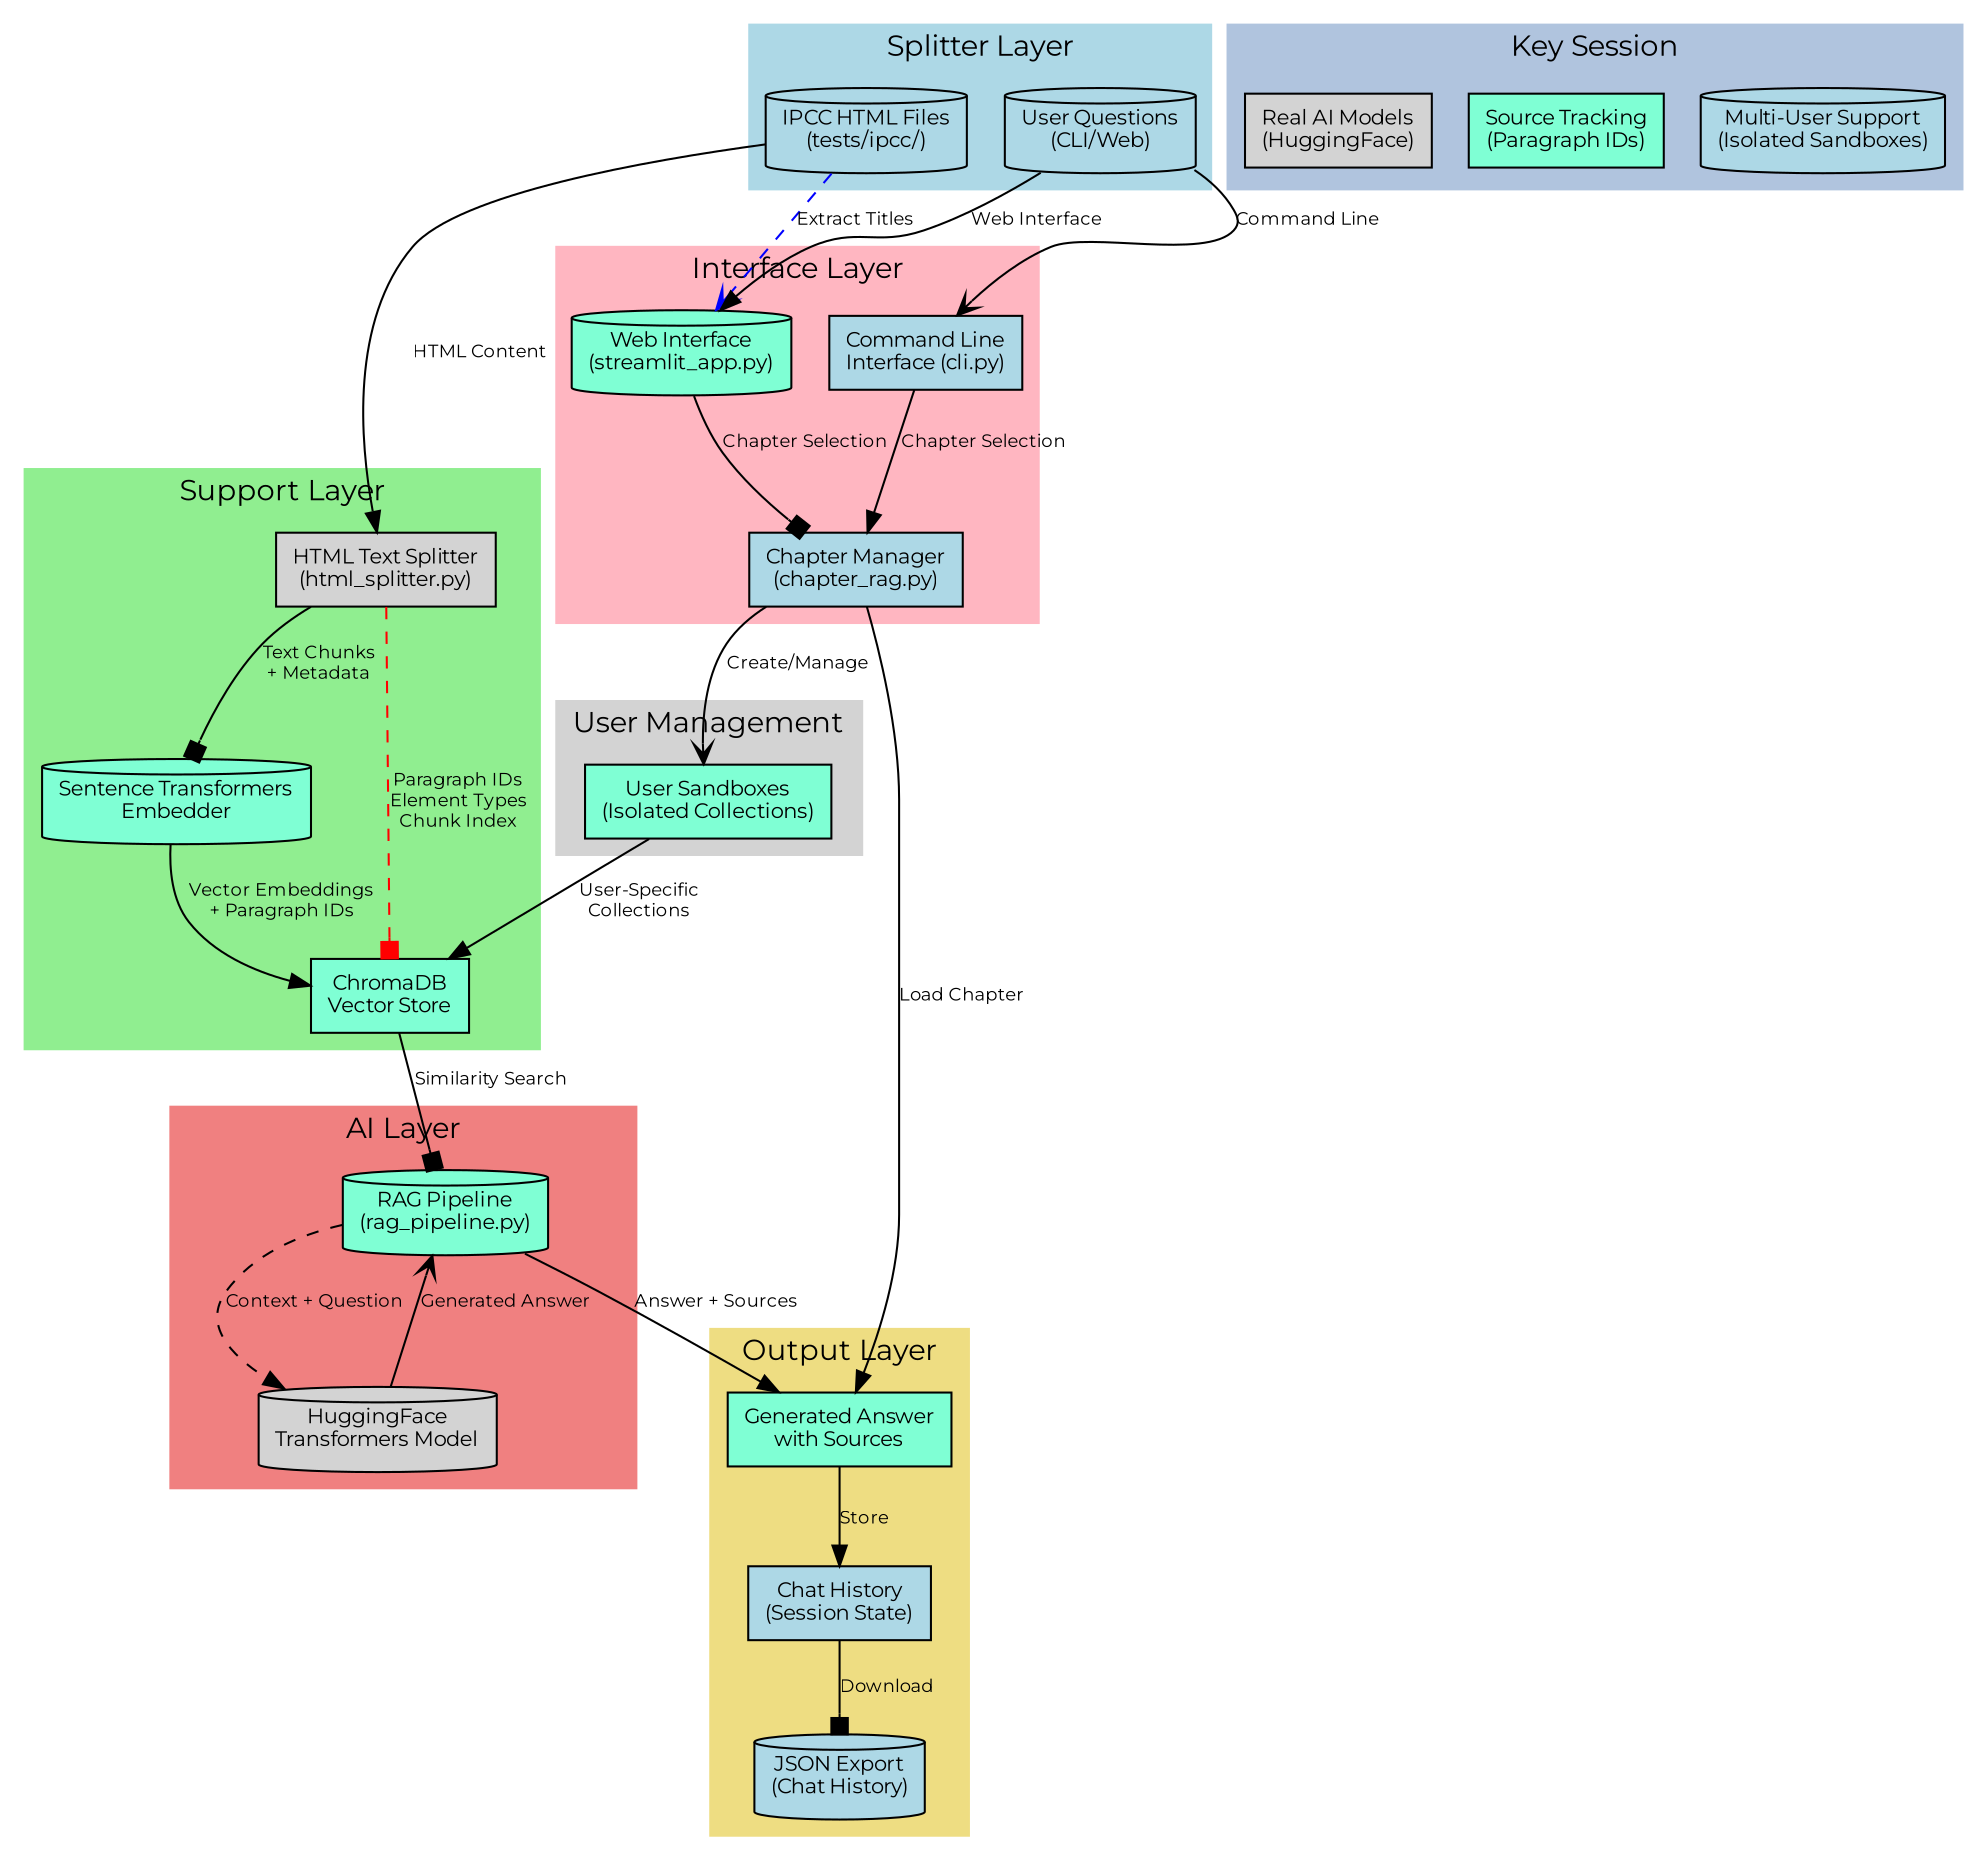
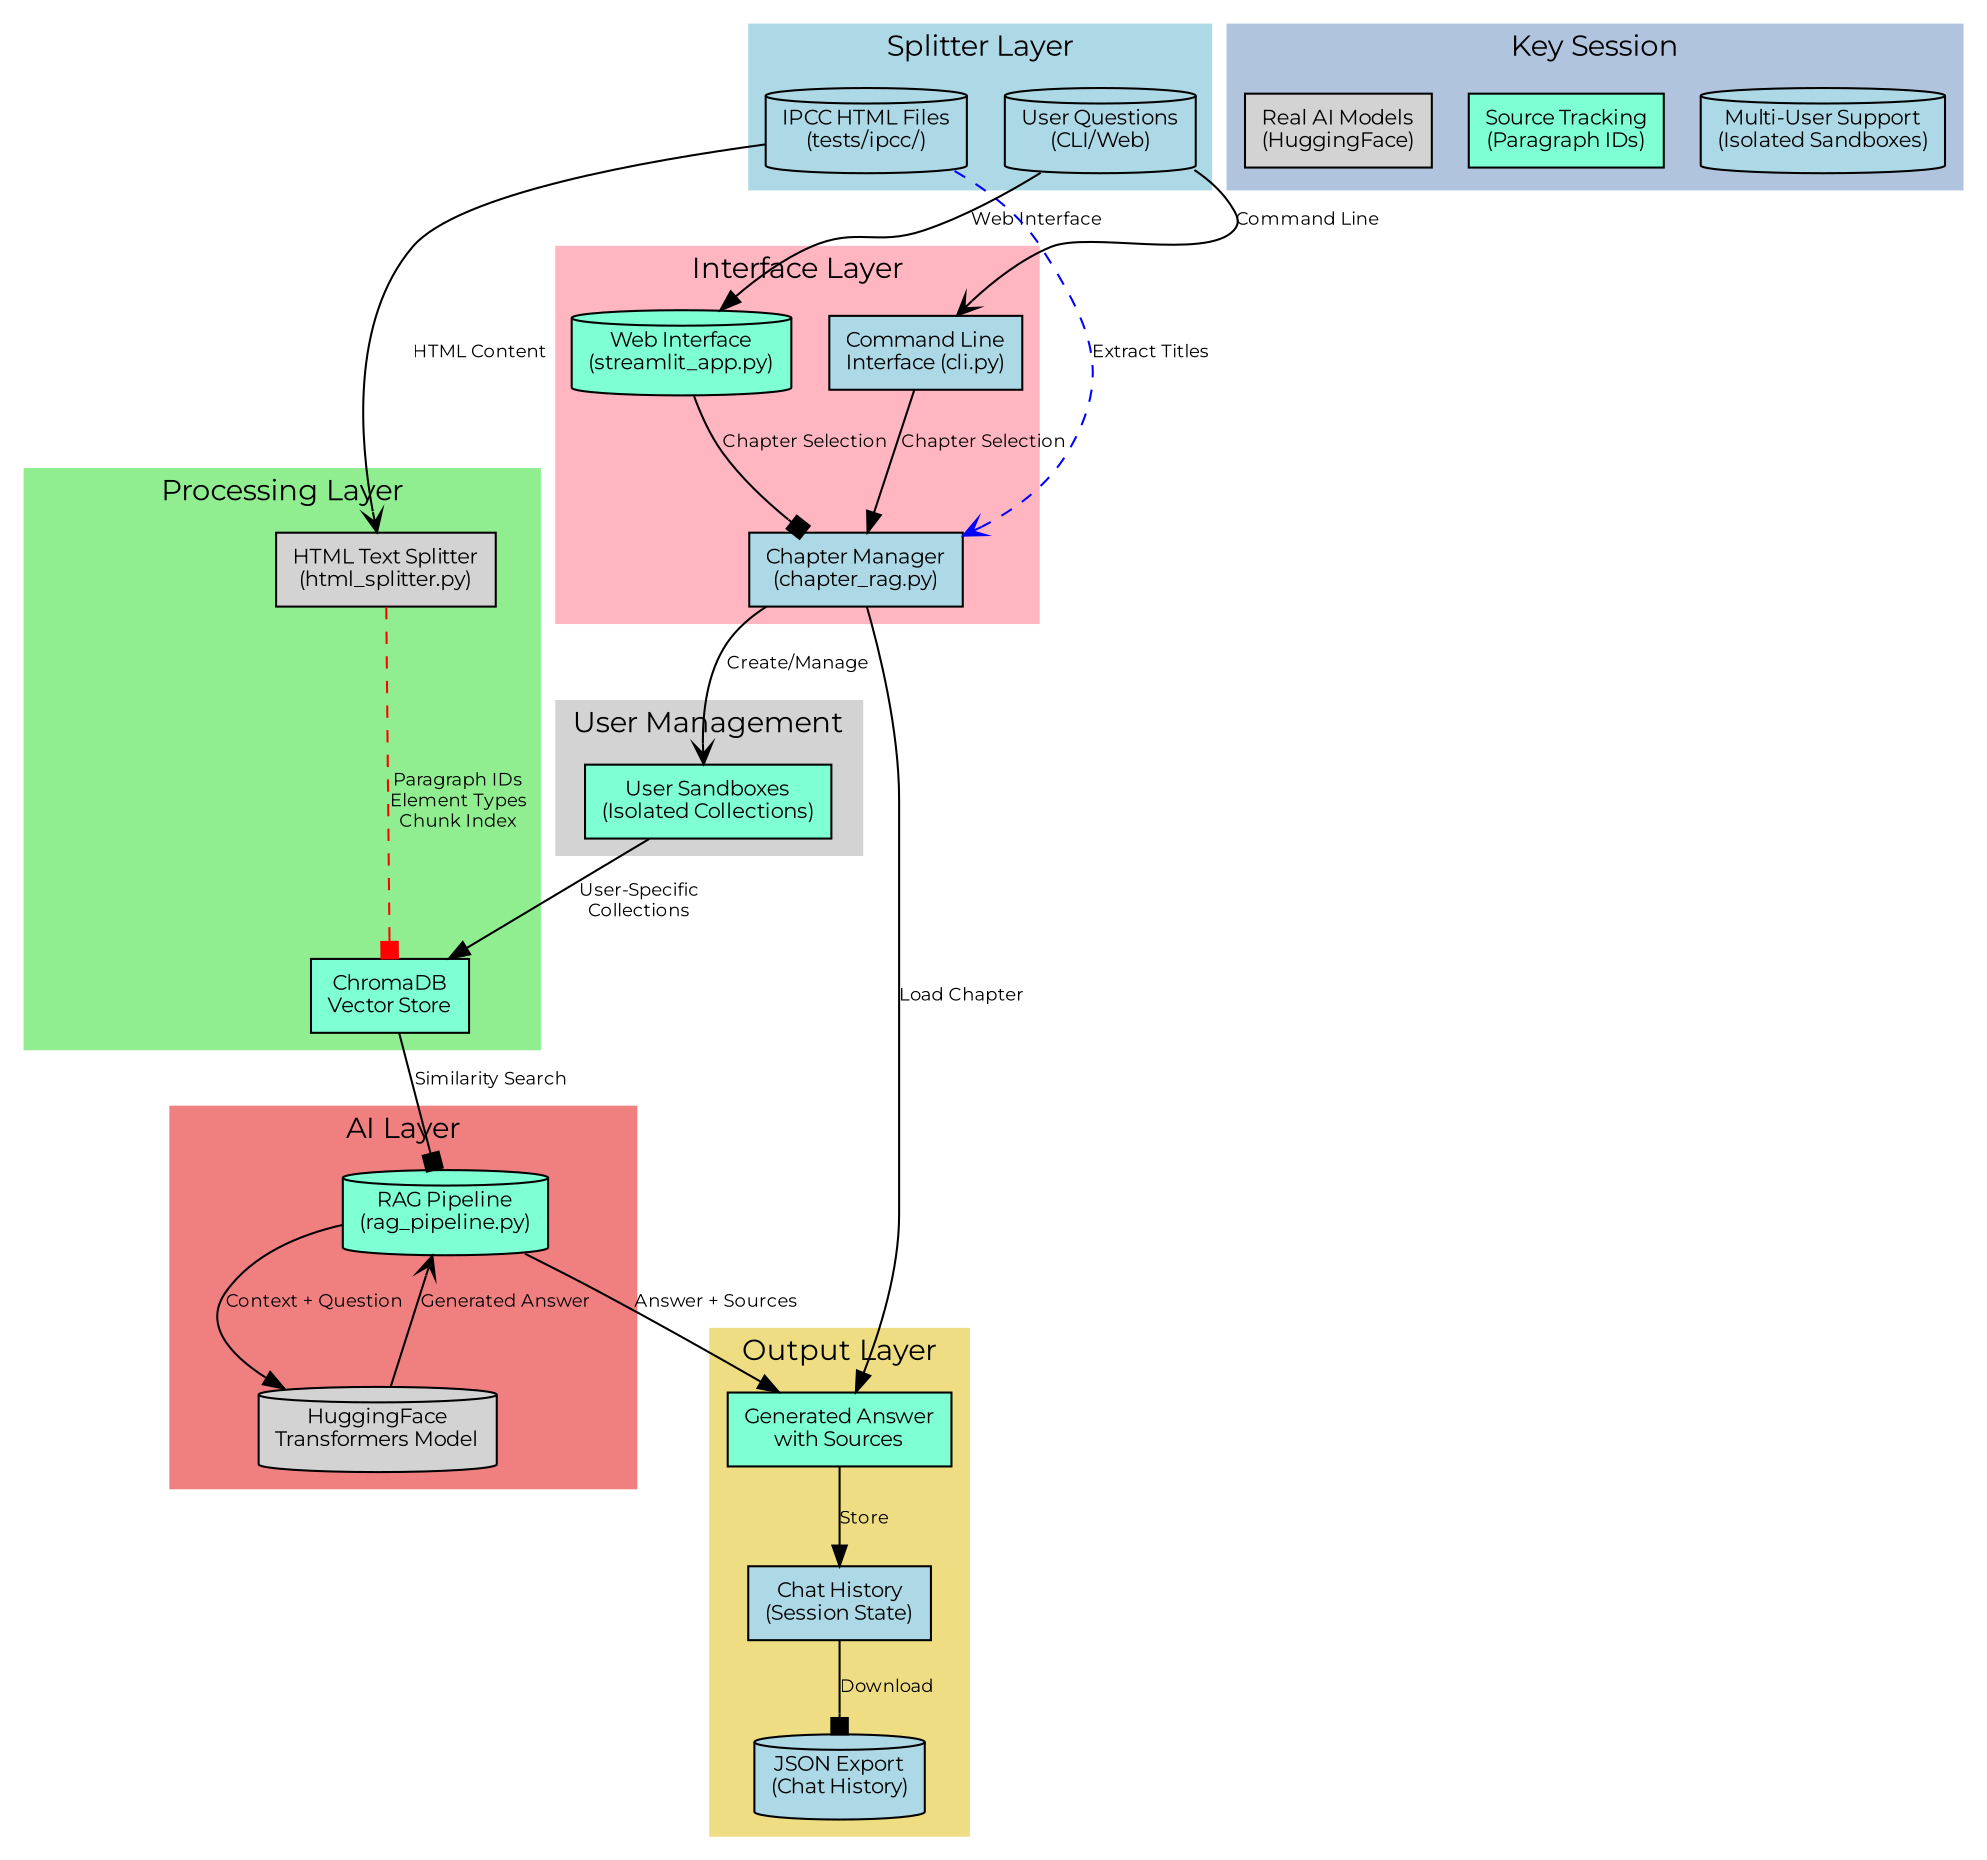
edge "IPCC HTML Files (tests/ipcc/)" -> "HTML Text Splitter (html_splitter.py)": arrowhead normal -> vee
edge "IPCC HTML Files (tests/ipcc/)" -> "Web Interface (streamlit_app.py)": now "IPCC HTML Files (tests/ipcc/)" -> "Chapter Manager (chapter_rag.py)"
cluster "Support Layer": label "Support Layer" -> "Processing Layer"
node "Sentence Transformers Embedder": removed
edge "RAG Pipeline (rag_pipeline.py)" -> "HuggingFace Transformers Model": style dashed -> solid
